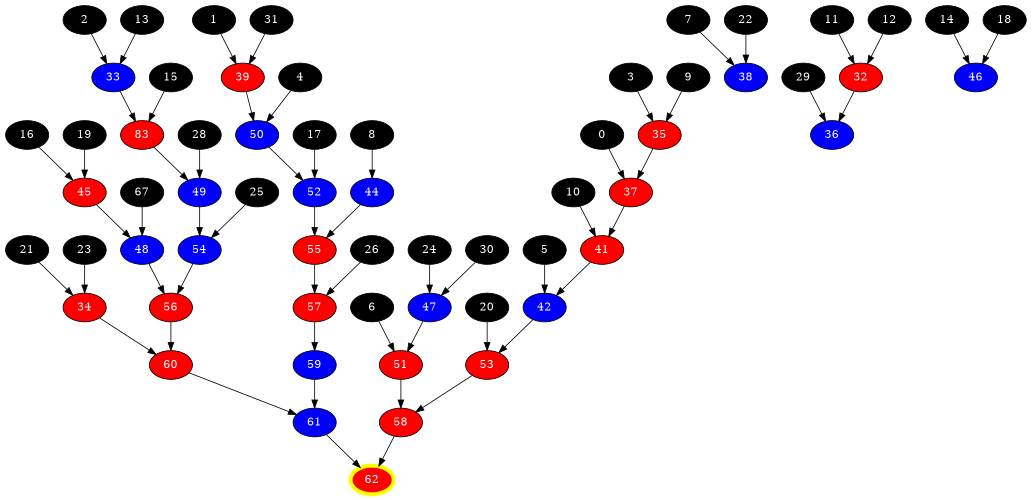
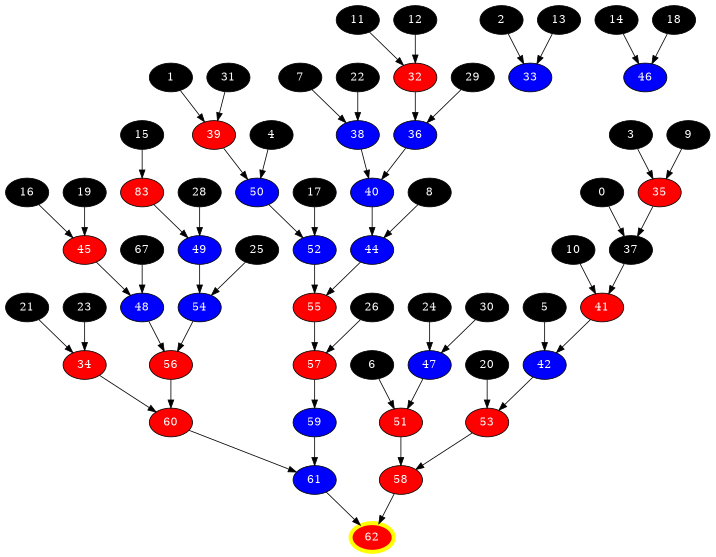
edge "33" -> "83": removed
node "40": added
node "37": fillcolor red -> black
